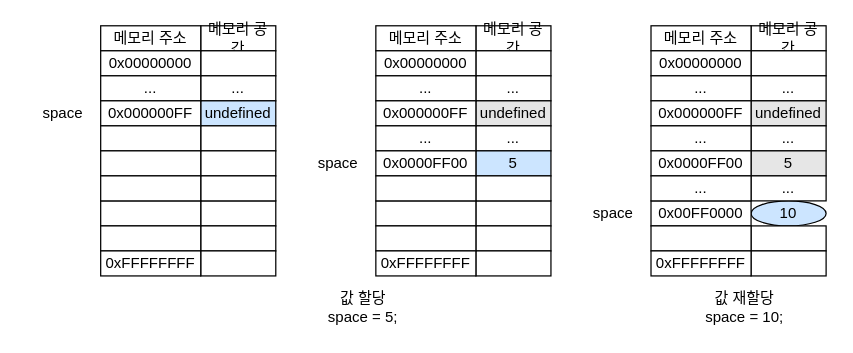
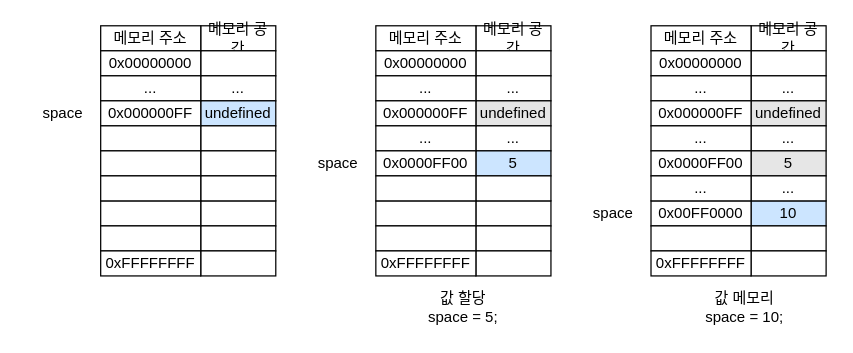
node "10": shape ellipse -> rectangle
node "값 할당 space = 5;": moved (363, 307) -> (463, 307)
node "값 재할당 space = 10;": label "값 재할당 space = 10;" -> "값 메모리 space = 10;"
